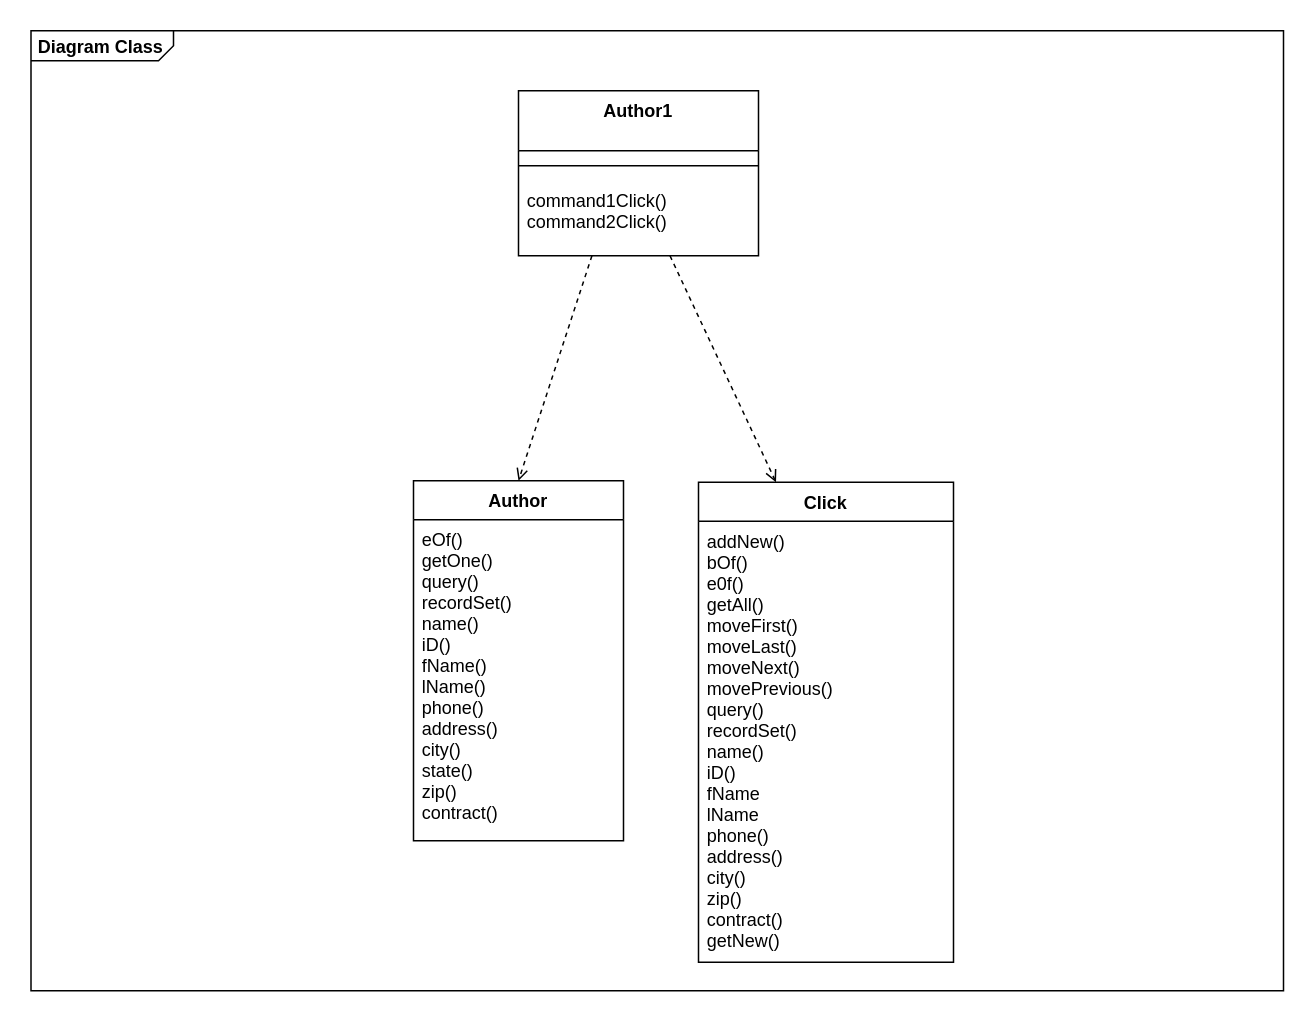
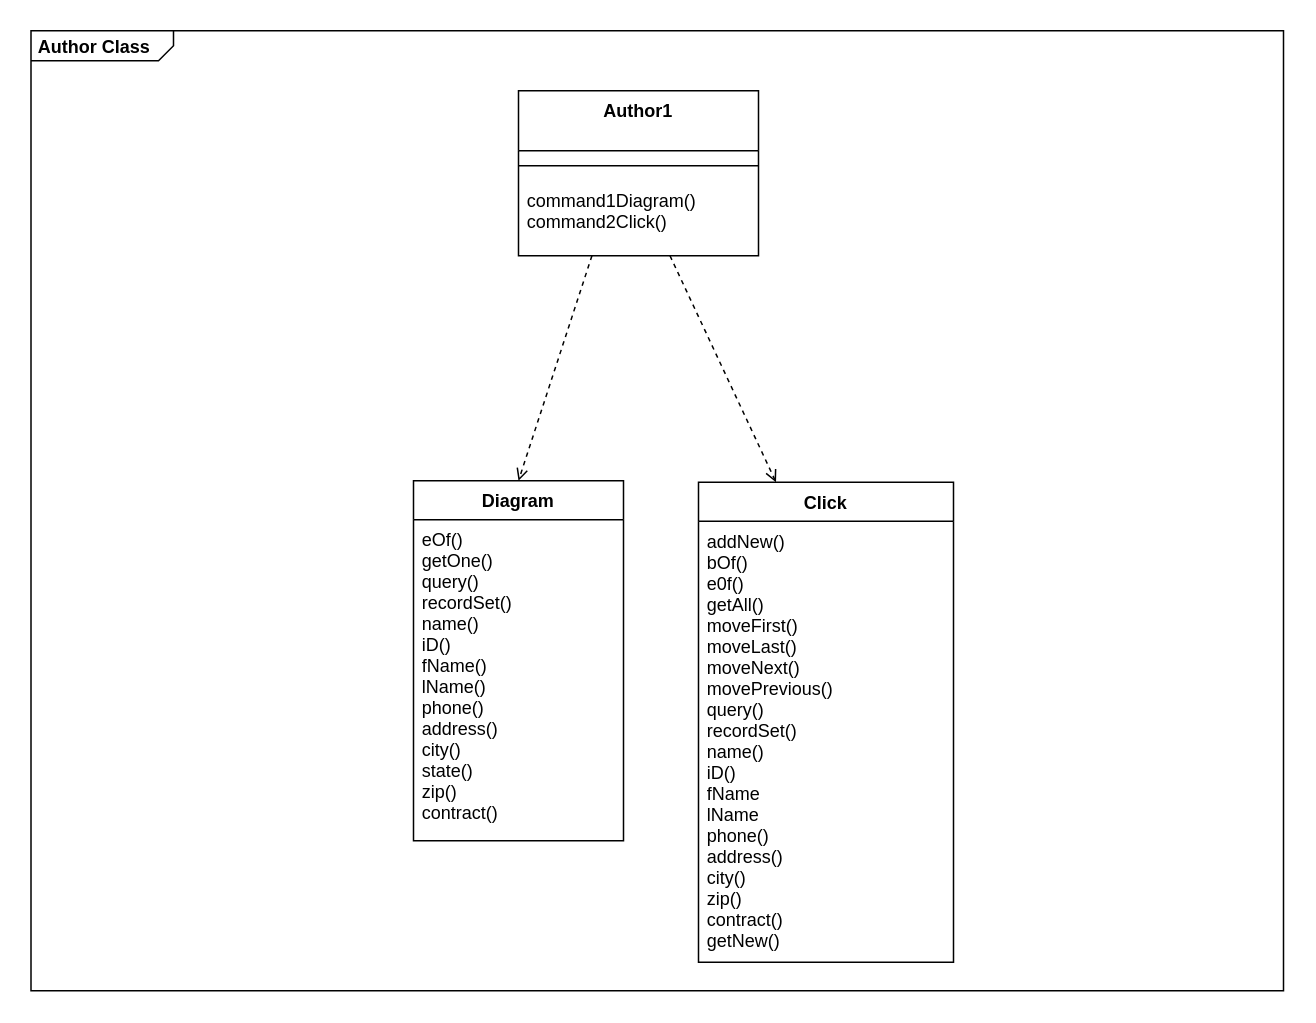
node "Diagram Class": label "Diagram Class" -> "Author Class"
node "command1Click() command2Click()": label "command1Click() command2Click()" -> "command1Diagram() command2Click()"
node "Author": label "Author" -> "Diagram"
